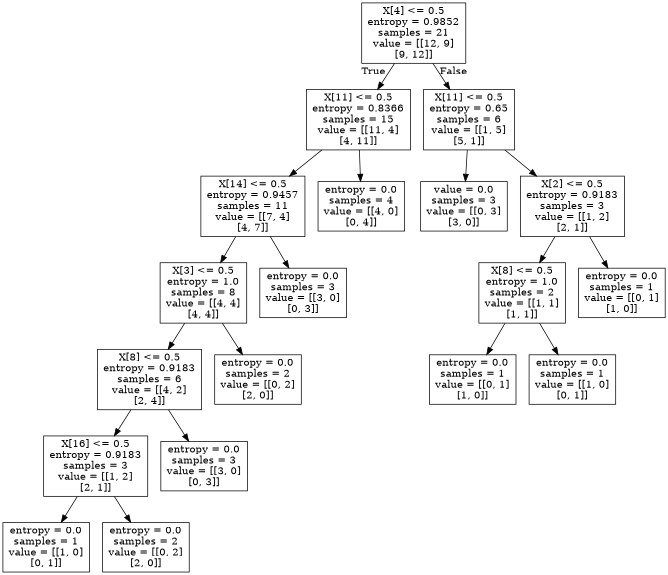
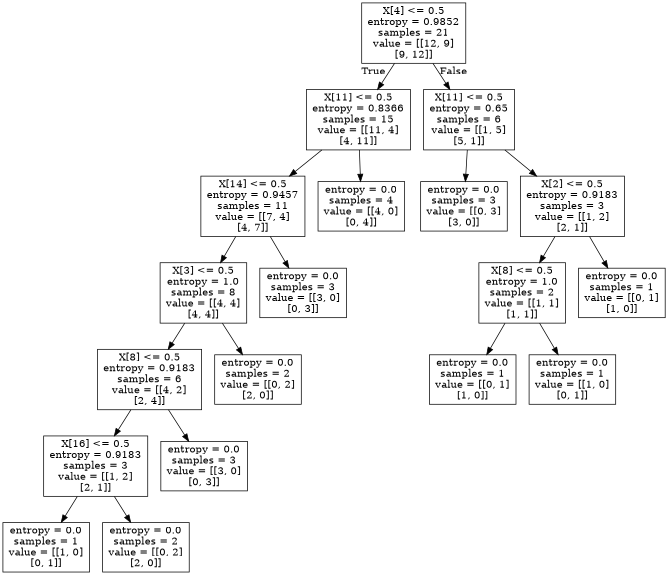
node "value = 0.0 samples = 3 value = [[0, 3] [3, 0]]": label "value = 0.0 samples = 3 value = [[0, 3] [3, 0]]" -> "entropy = 0.0 samples = 3 value = [[0, 3] [3, 0]]"
